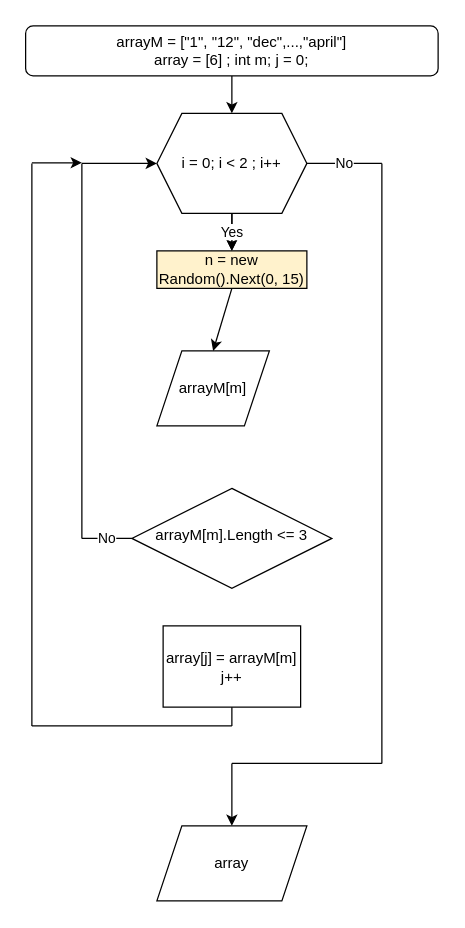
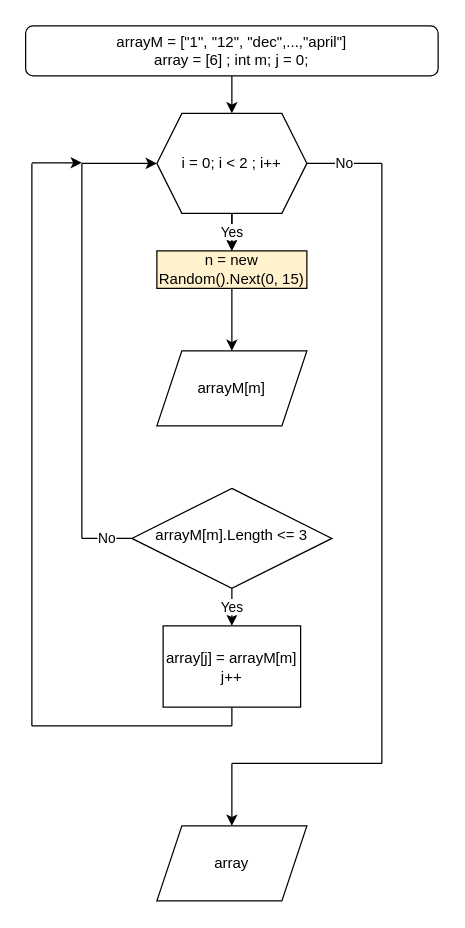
node "arrayM[m]": size 113x75 -> 150x75
edge "arrayM[m].Length <= 3" -> "array[j] = arrayM[m] j++": added, label "Yes"
